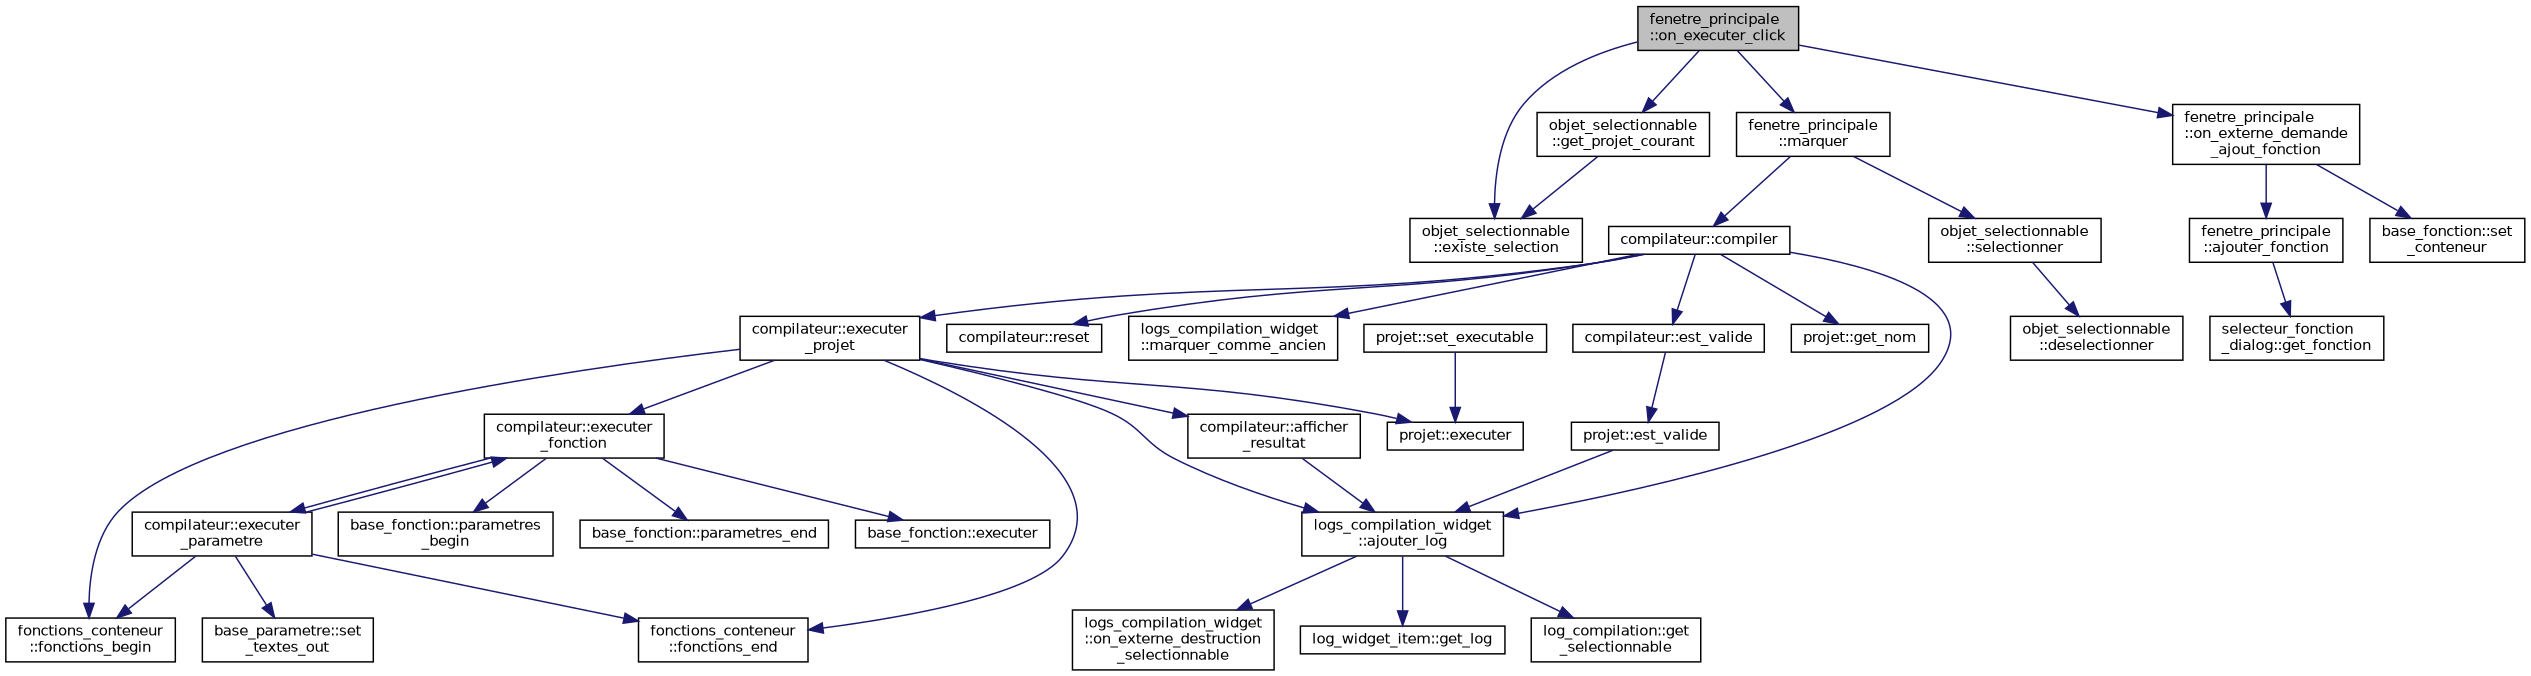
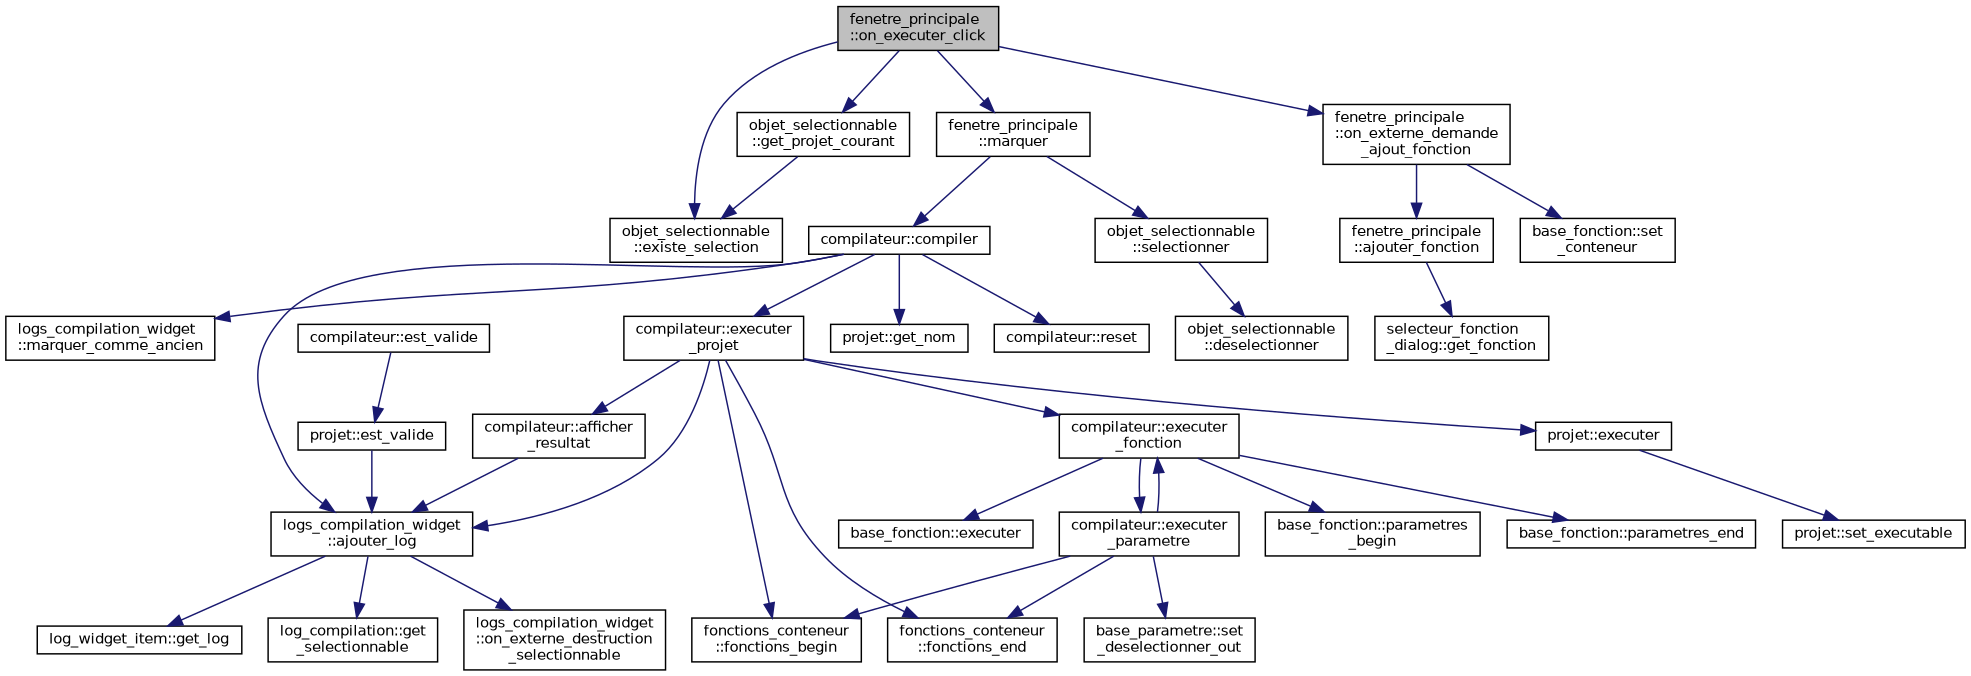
edge "compilateur::compiler" -> "compilateur::est_valide": removed
edge "projet::set_executable" -> "projet::executer": reversed
node "base_parametre::set _textes_out": label "base_parametre::set _textes_out" -> "base_parametre::set _deselectionner_out"
